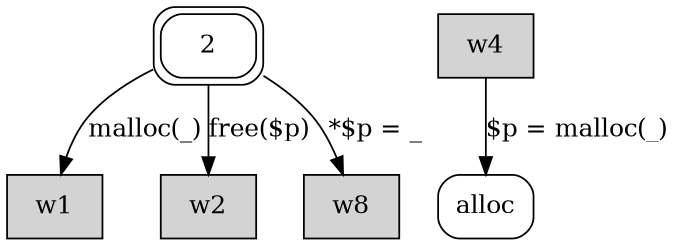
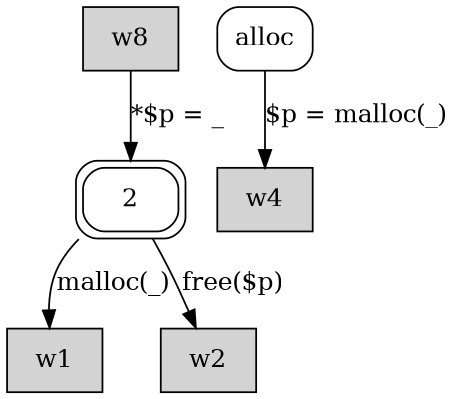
edge "2" -> "w8": reversed
edge "w4" -> "alloc": reversed
